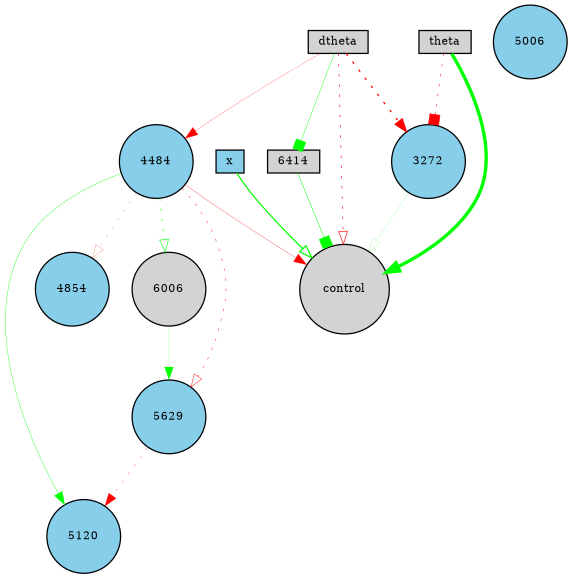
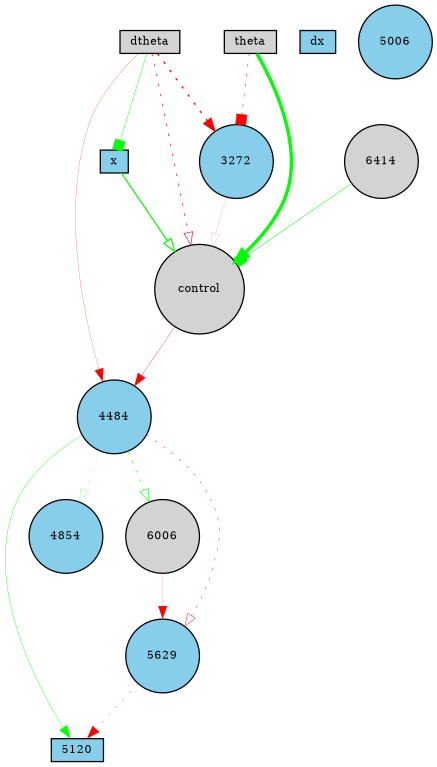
node "dx": added
edge "dtheta" -> "6414": now "dtheta" -> "x"
node "6414": shape box -> circle
edge "3272" -> "control": color green -> red
edge "4484" -> "4854": color red -> green
edge "4484" -> "control": reversed
edge "6006" -> "5629": color green -> red
node "5120": shape circle -> box
